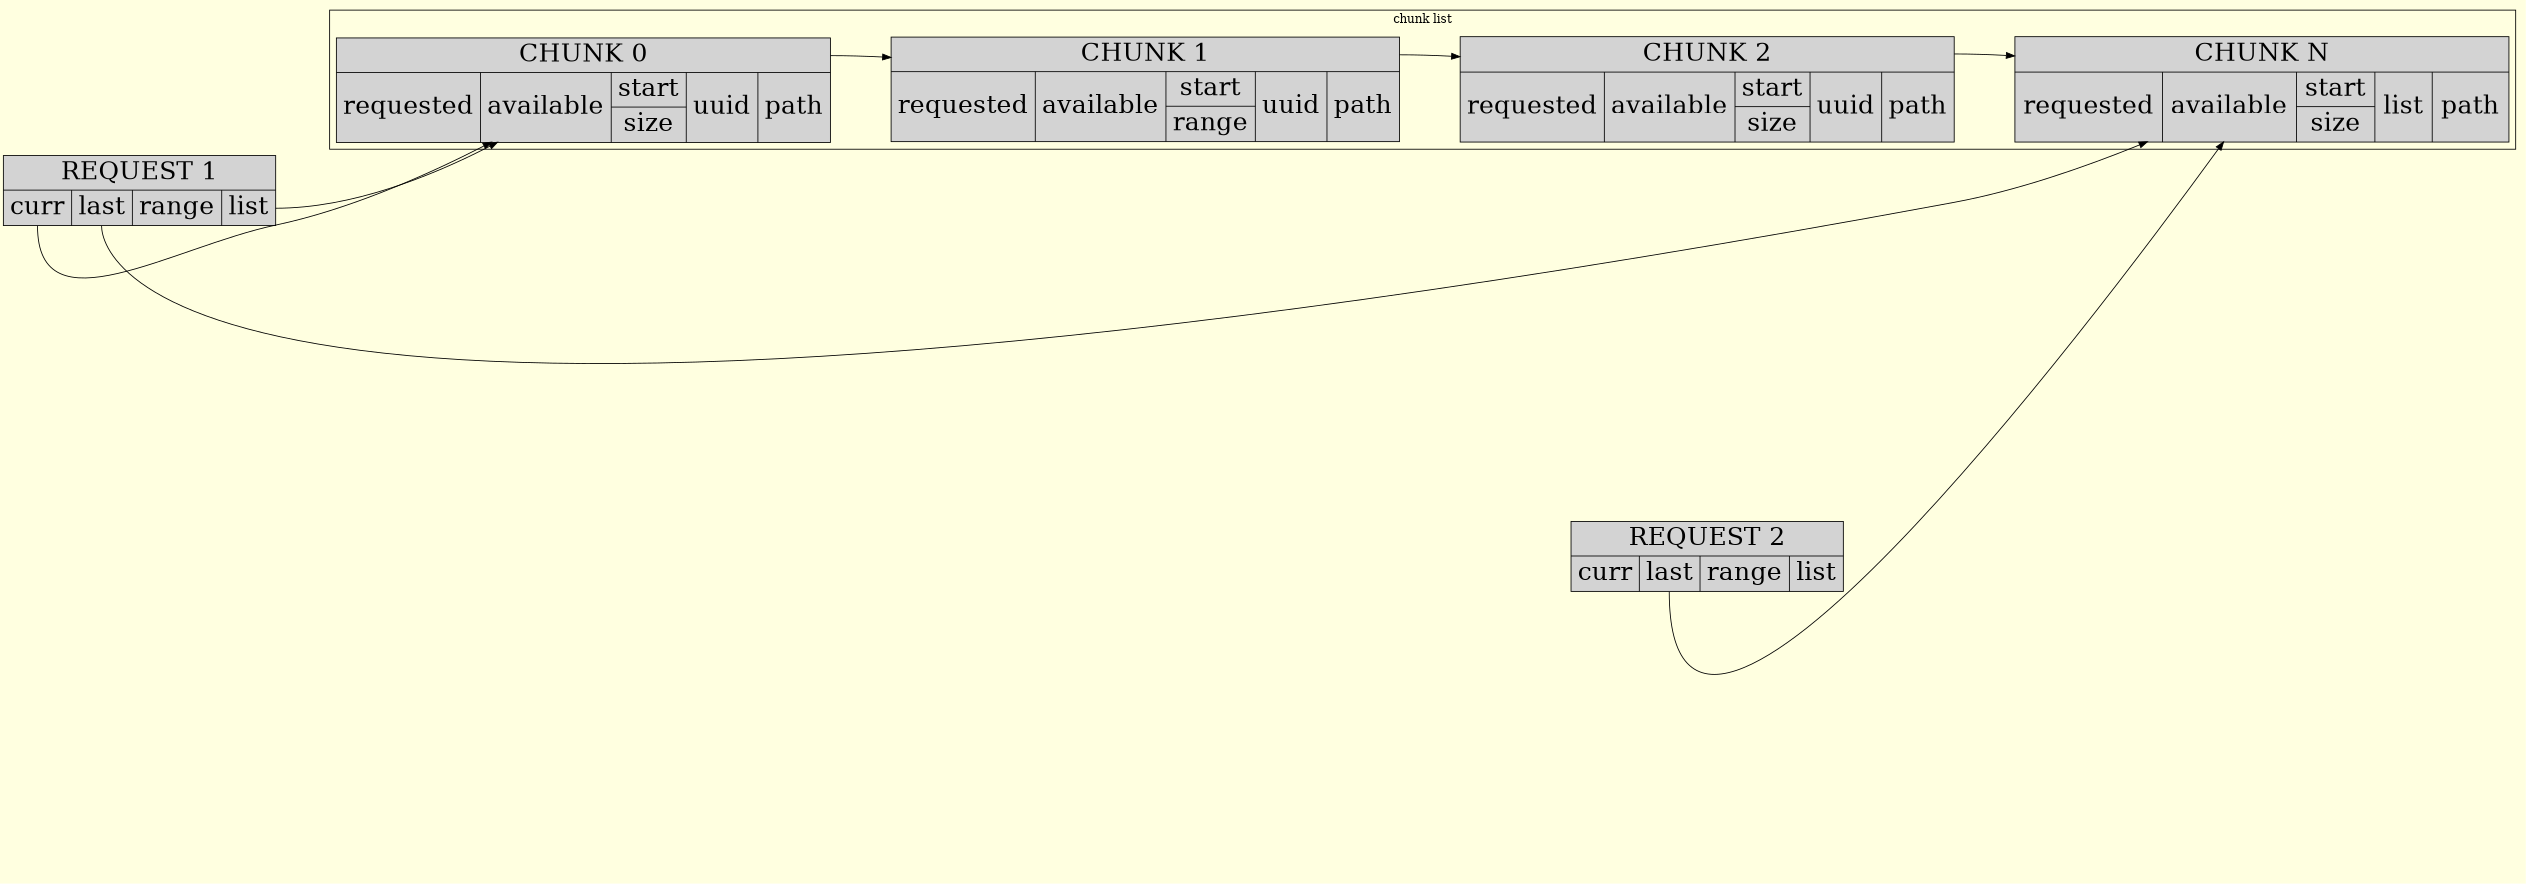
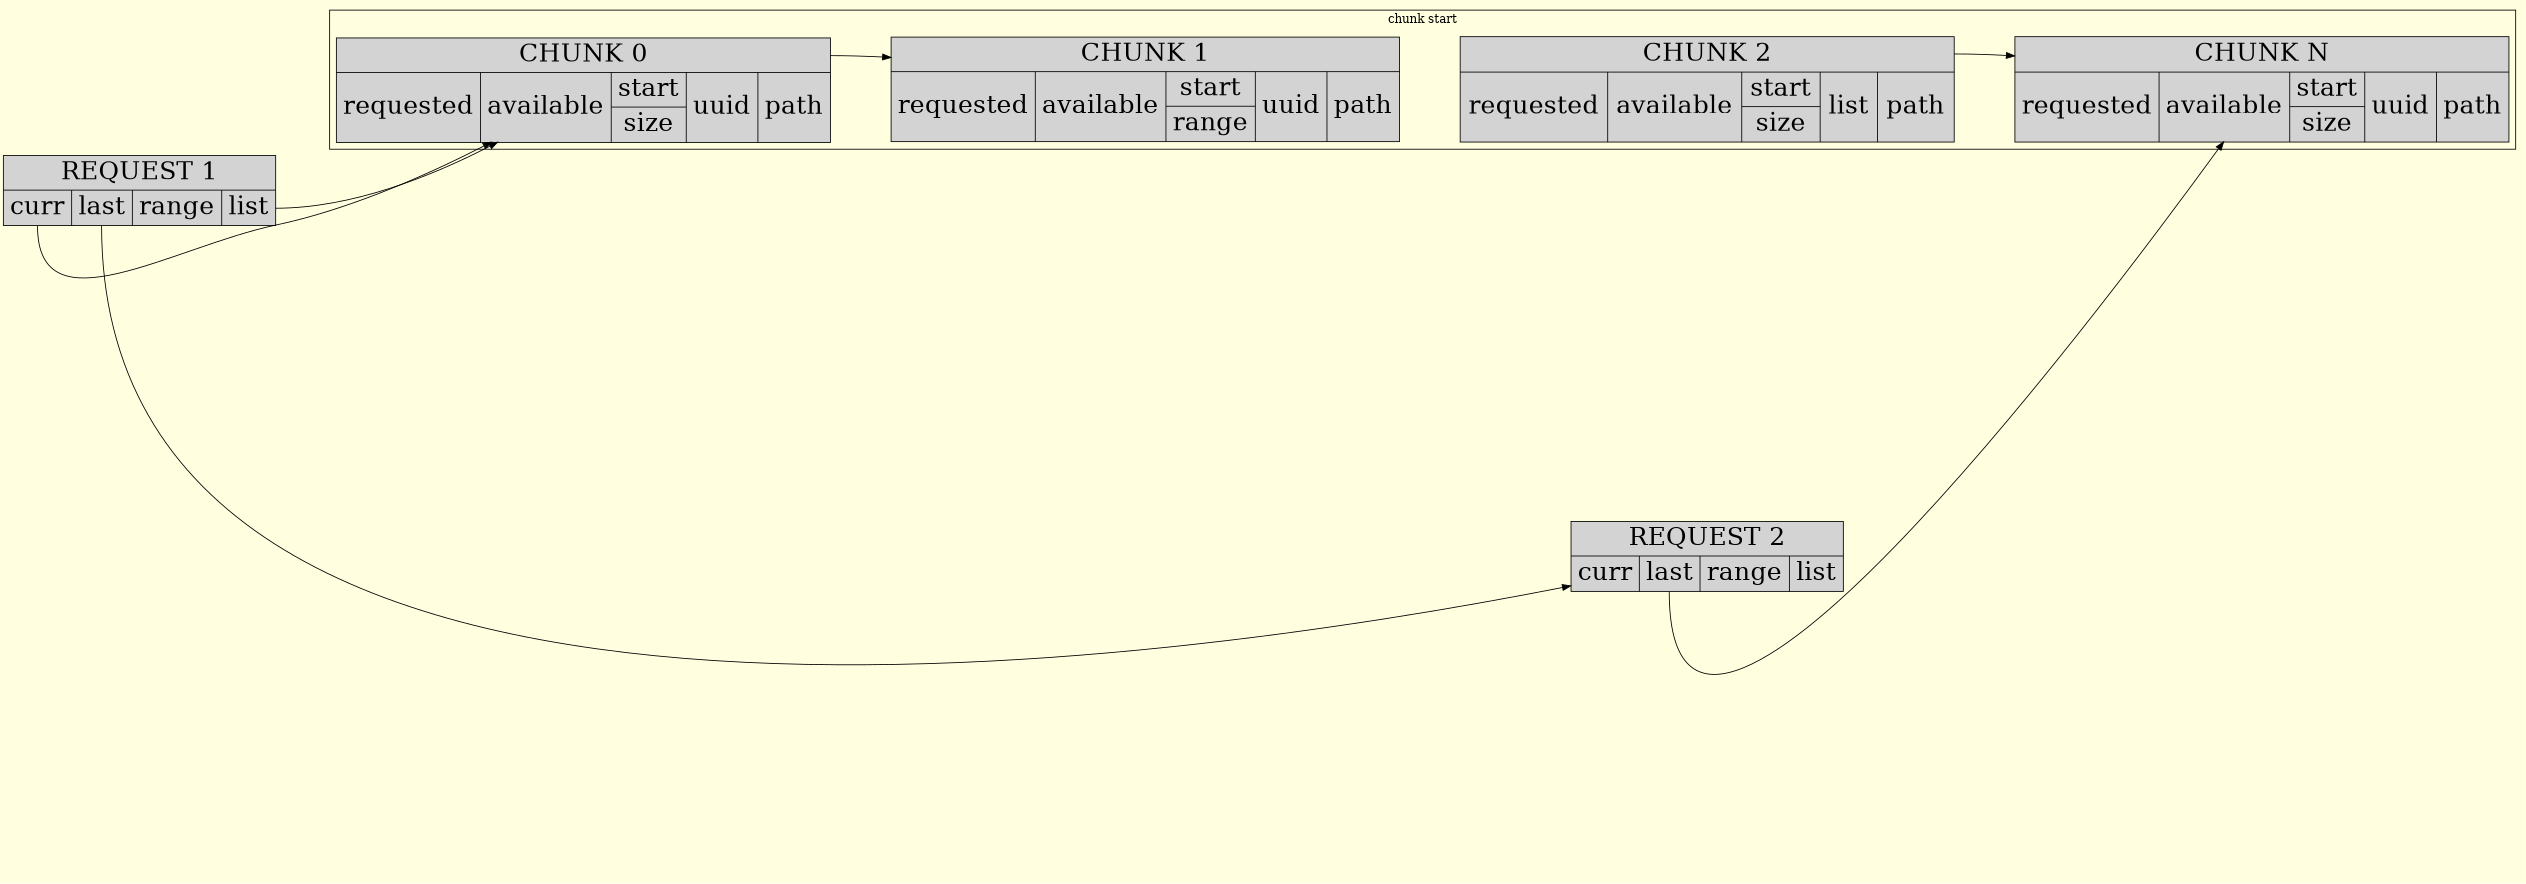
cluster "chunk list": label "chunk list" -> "chunk start"
edge "CHUNK 1" -> "CHUNK 2": removed
node "CHUNK 2": text "uuid" -> "list"
node "CHUNK N": text "list" -> "uuid"
edge "REQUEST 1" -> "CHUNK N": now "REQUEST 1" -> "REQUEST 2"
